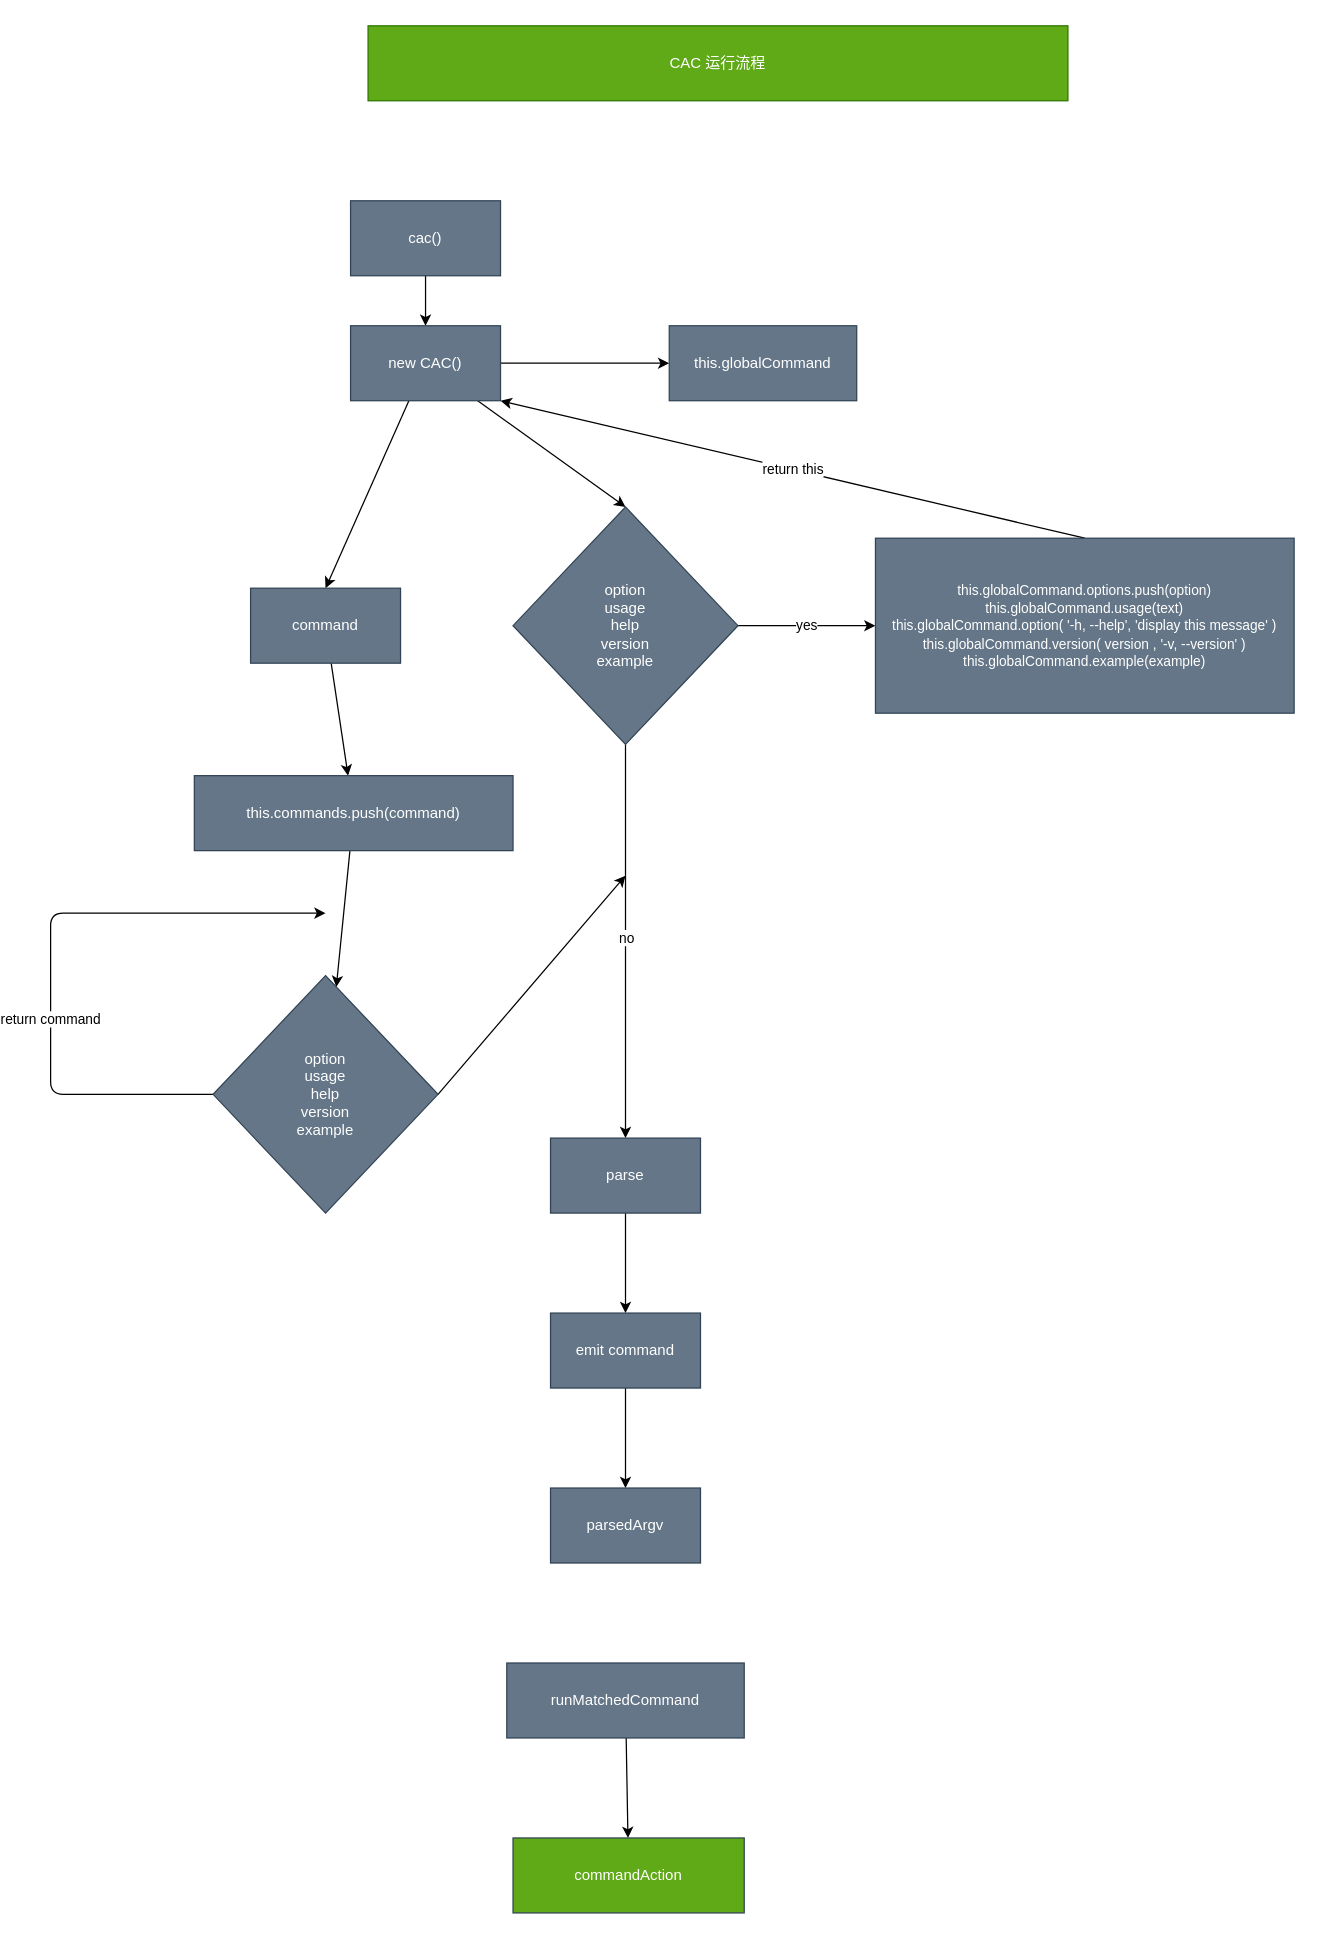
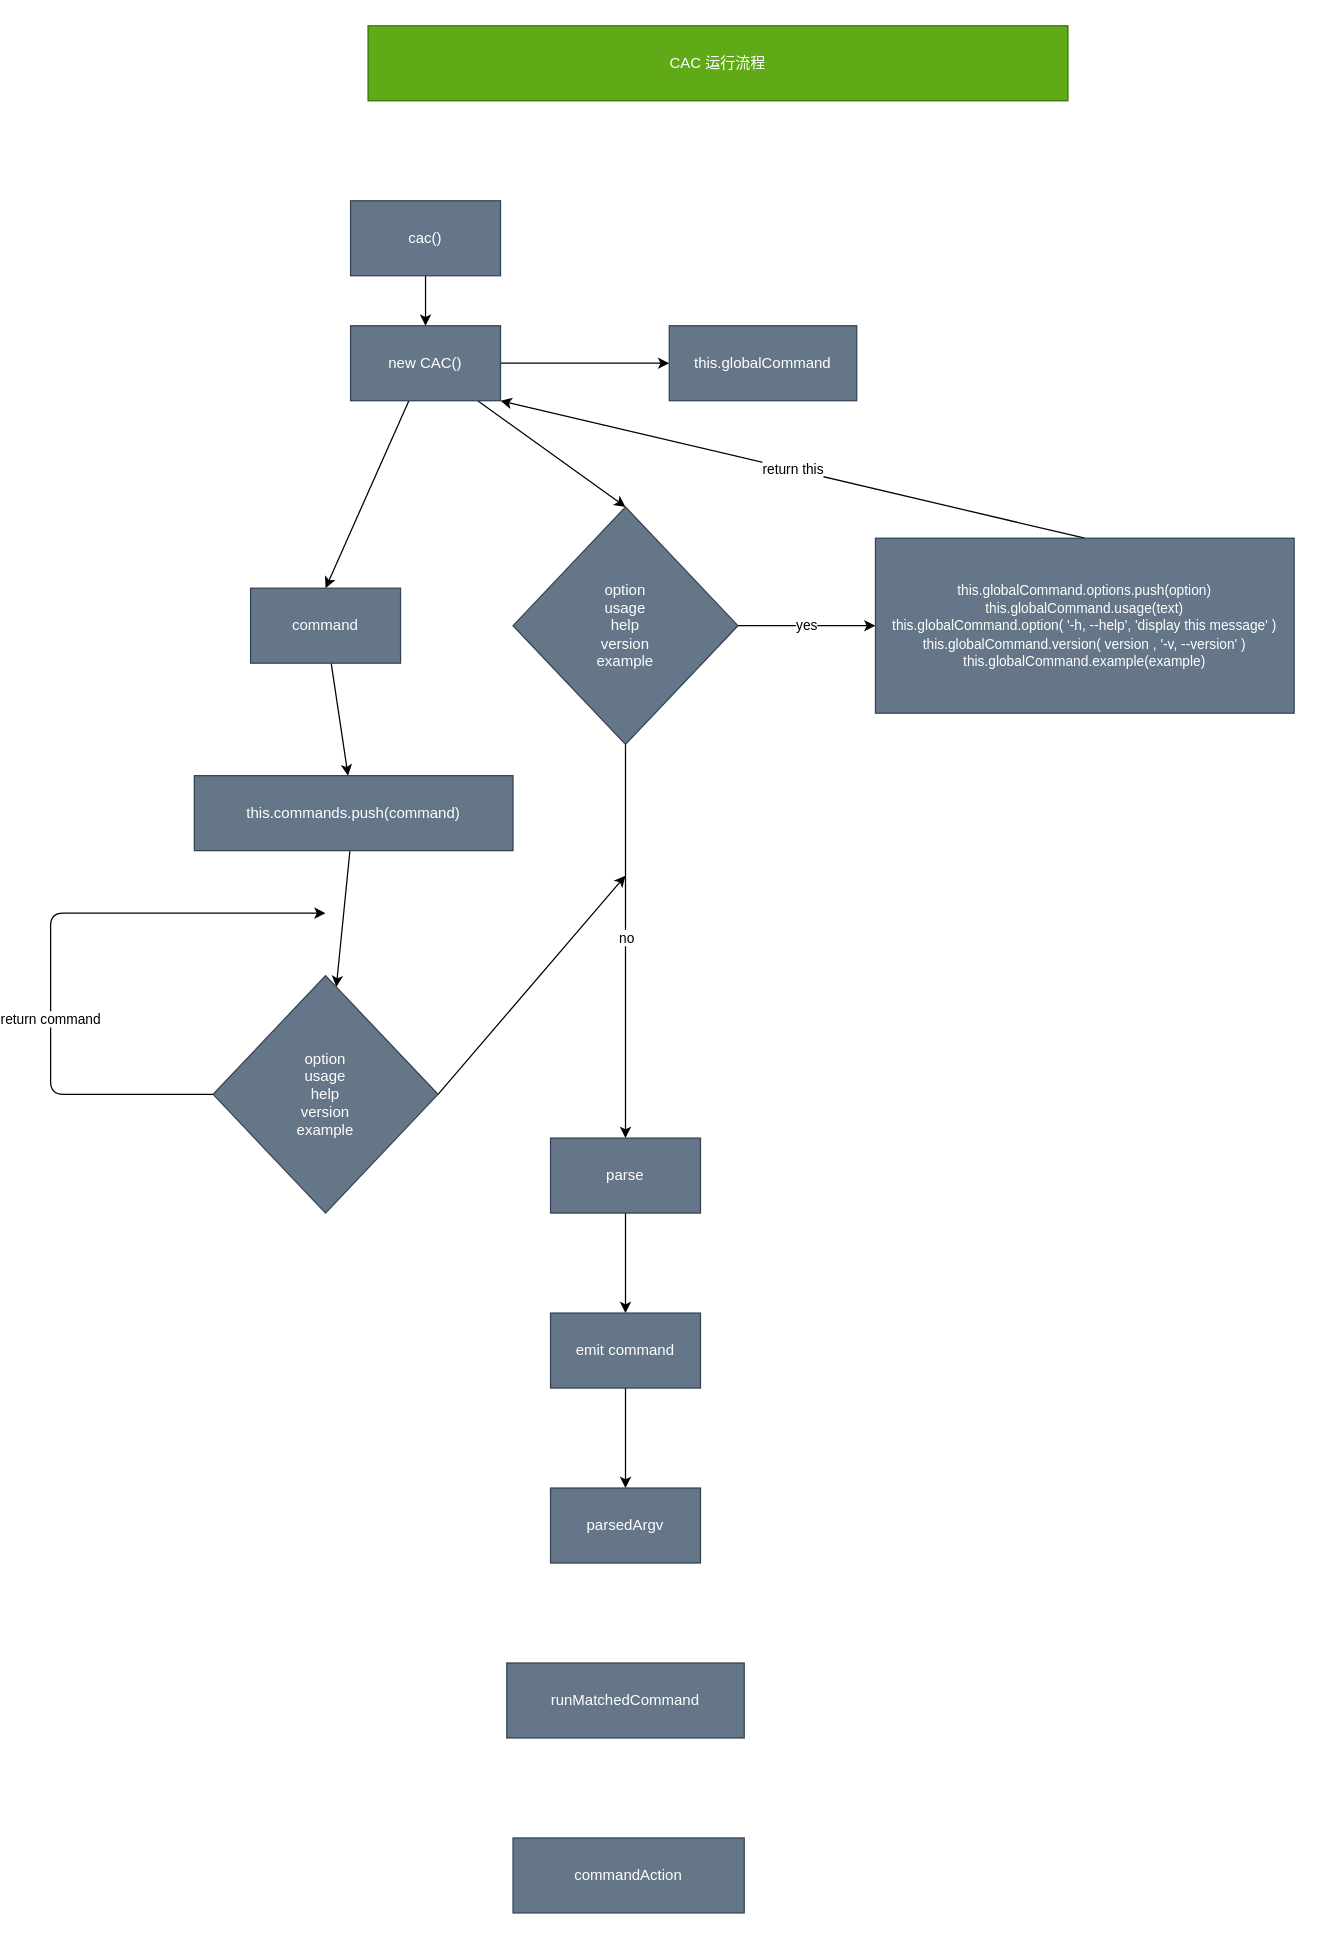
edge "runMatchedCommand" -> "commandAction": removed
node "commandAction": fillcolor #60a917 -> #647687
